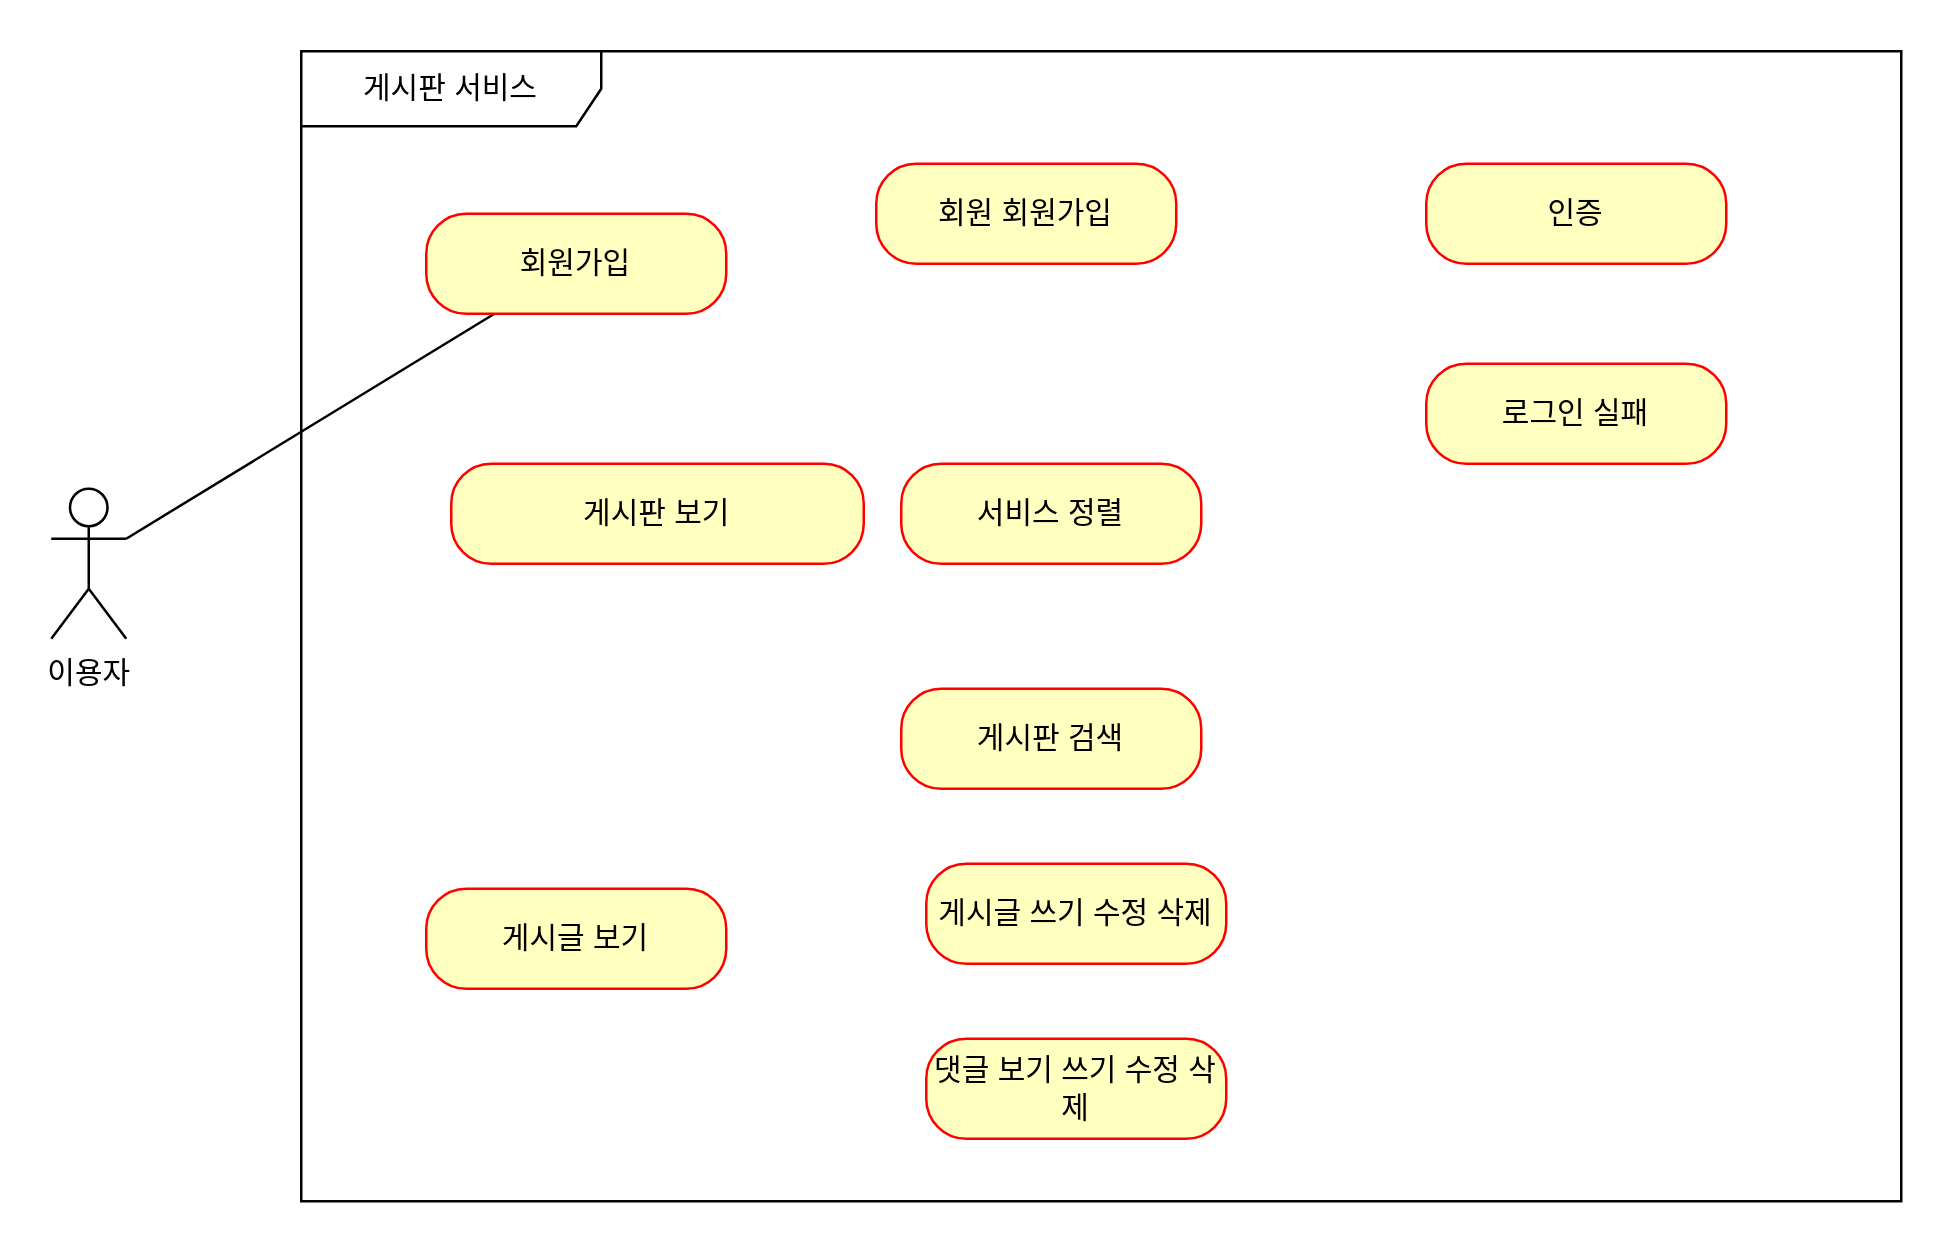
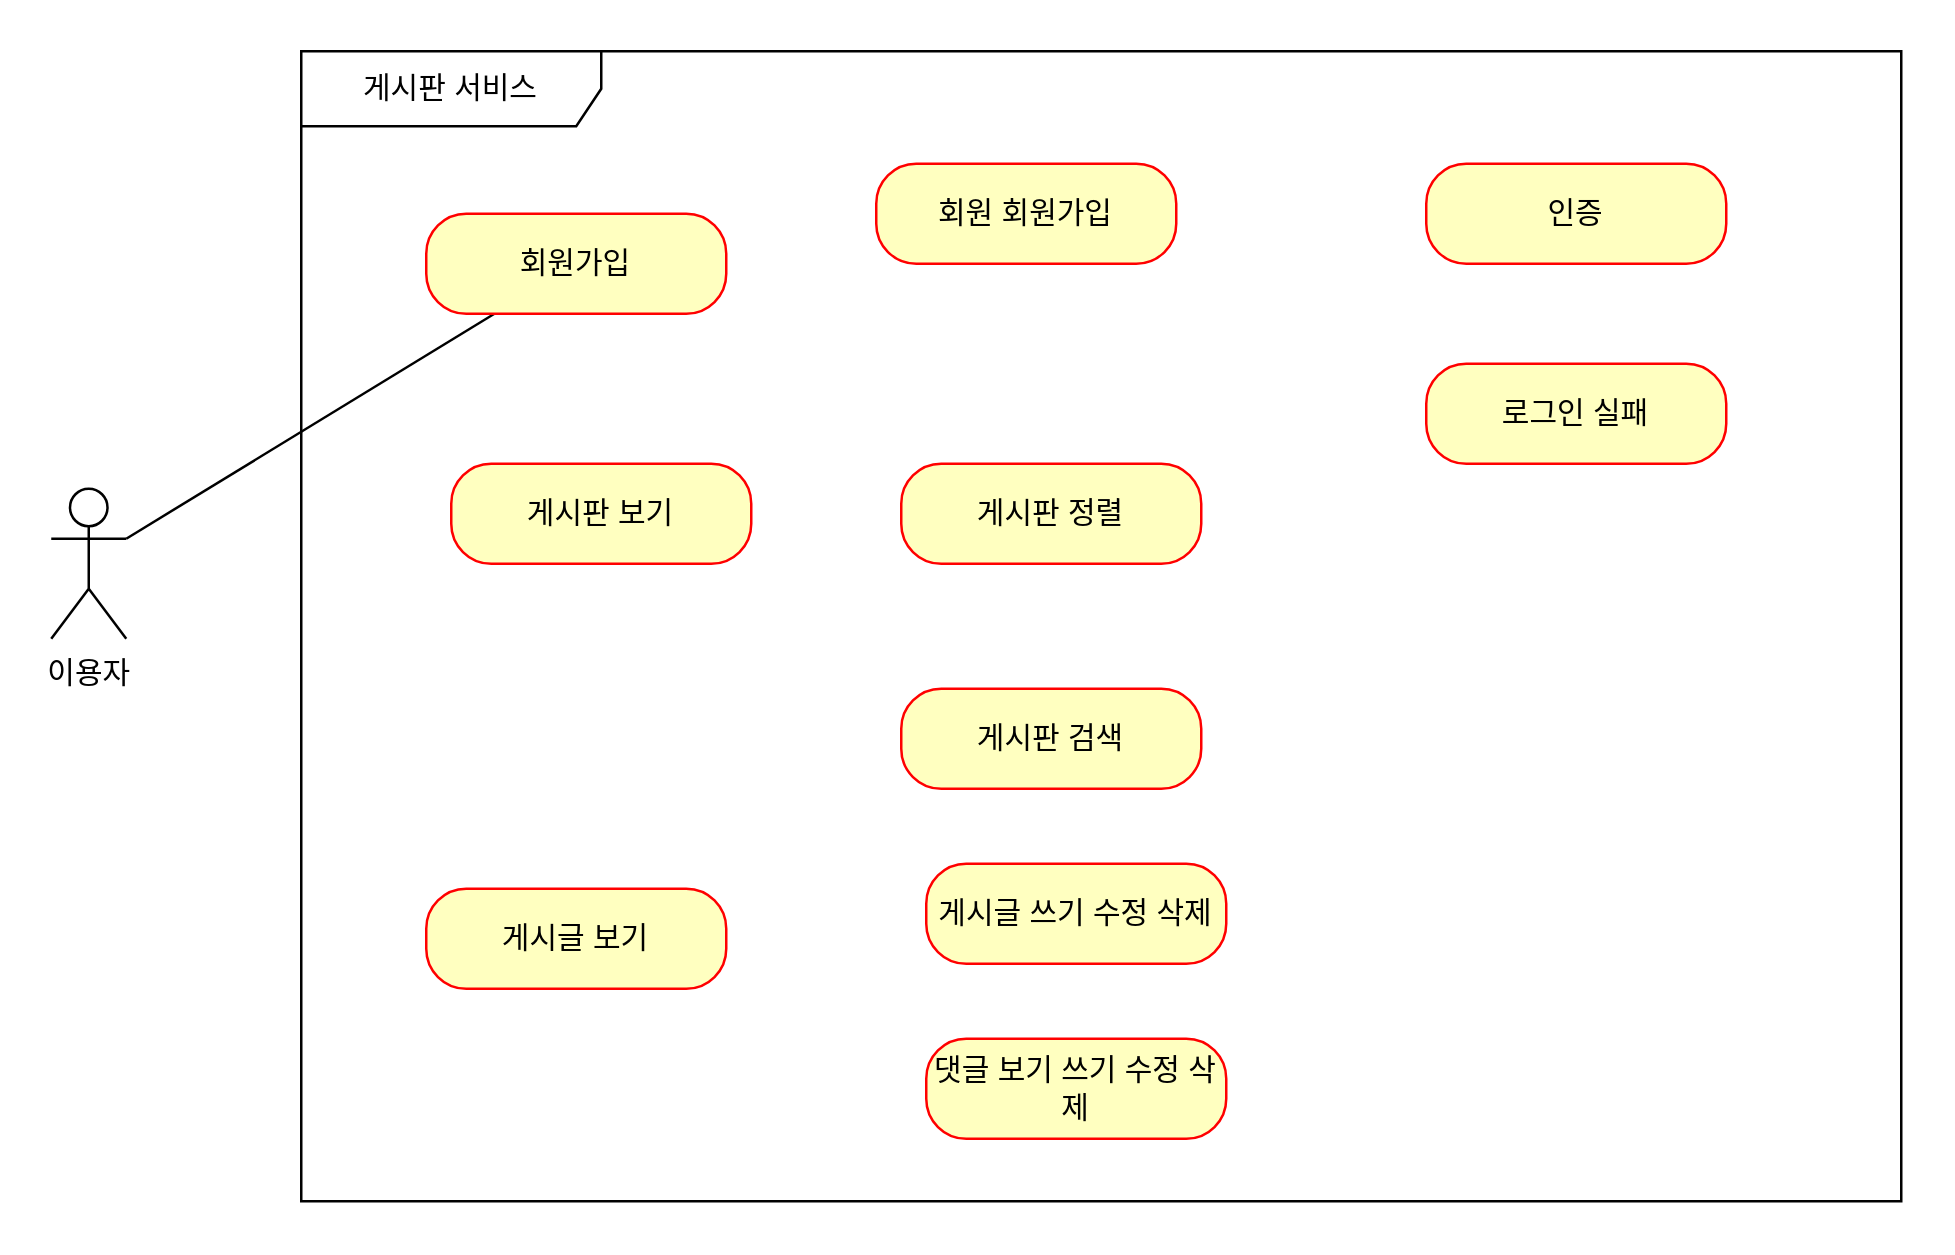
node "게시판 보기": size 413x100 -> 300x100
node "서비스 정렬": label "서비스 정렬" -> "게시판 정렬"
